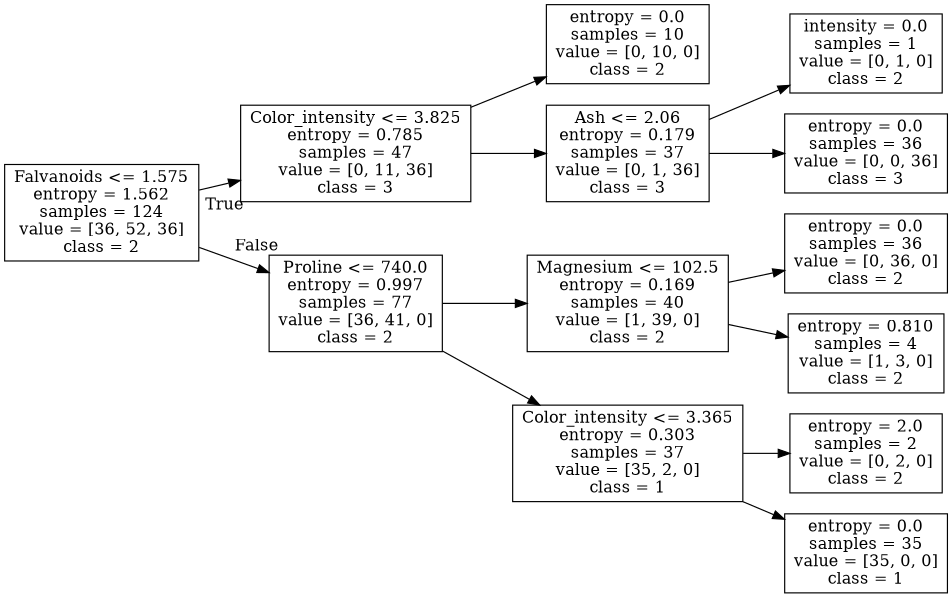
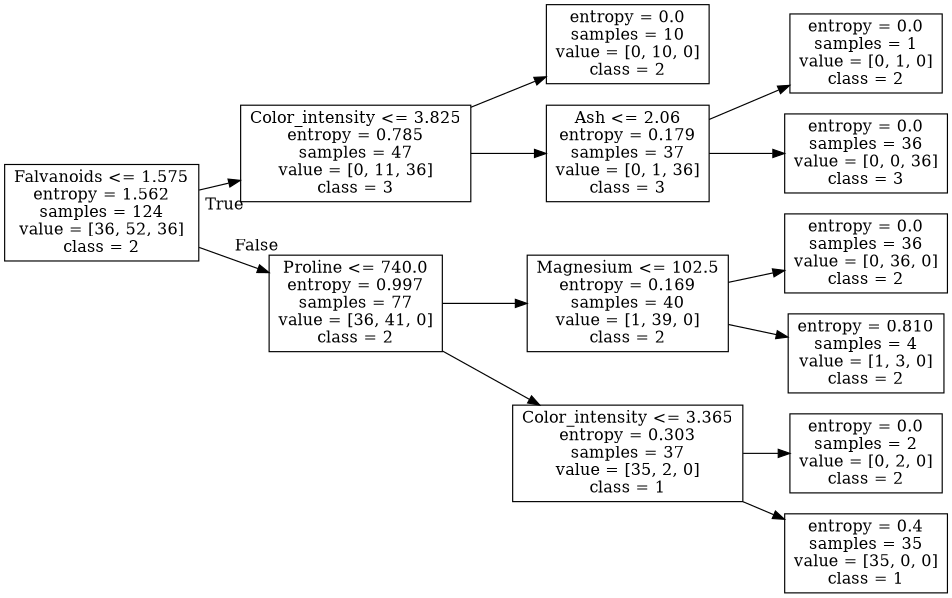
node "intensity = 0.0 samples = 1 value = [0, 1, 0] class = 2": label "intensity = 0.0 samples = 1 value = [0, 1, 0] class = 2" -> "entropy = 0.0 samples = 1 value = [0, 1, 0] class = 2"
node "entropy = 2.0 samples = 2 value = [0, 2, 0] class = 2": label "entropy = 2.0 samples = 2 value = [0, 2, 0] class = 2" -> "entropy = 0.0 samples = 2 value = [0, 2, 0] class = 2"
node "entropy = 0.0 samples = 35 value = [35, 0, 0] class = 1": label "entropy = 0.0 samples = 35 value = [35, 0, 0] class = 1" -> "entropy = 0.4 samples = 35 value = [35, 0, 0] class = 1"
